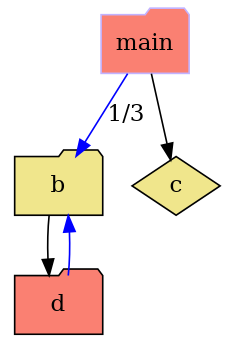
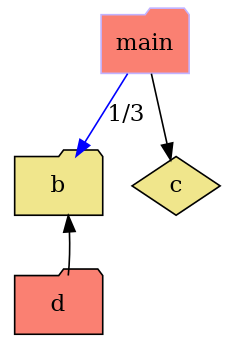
edge "b" -> "d": removed
edge "d" -> "b": color blue -> black
